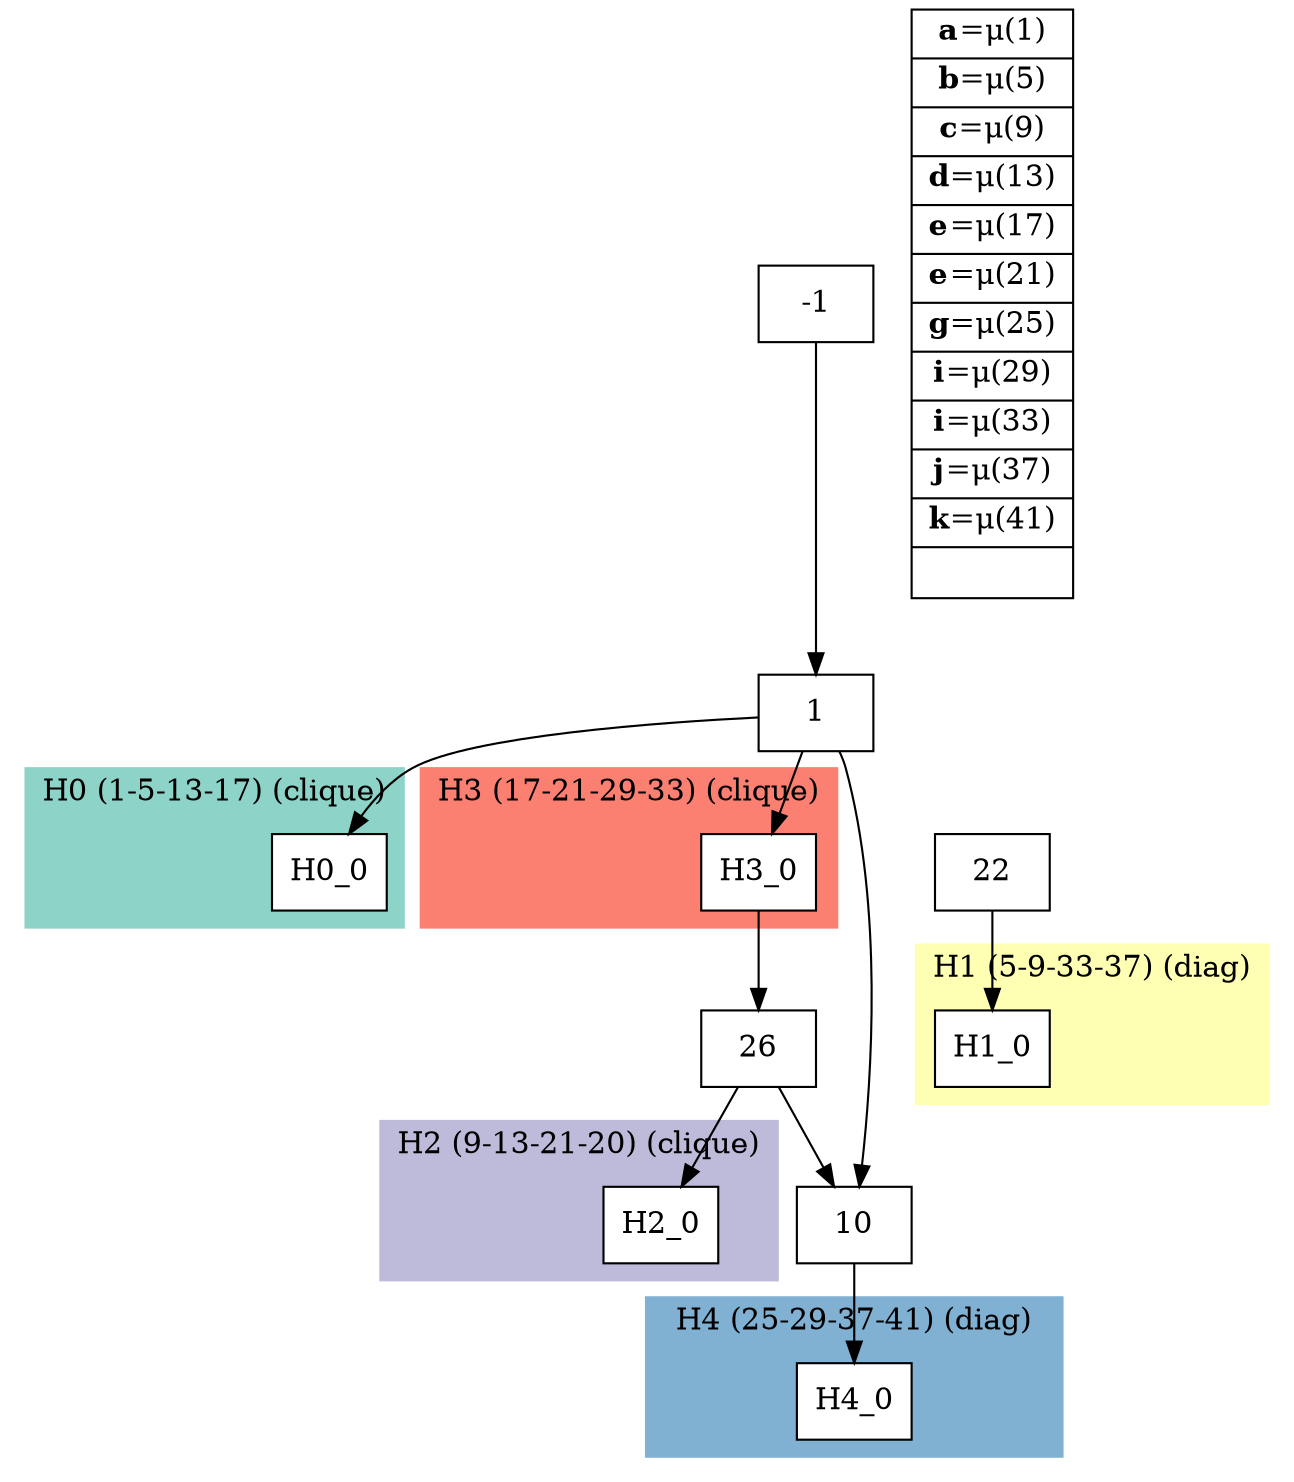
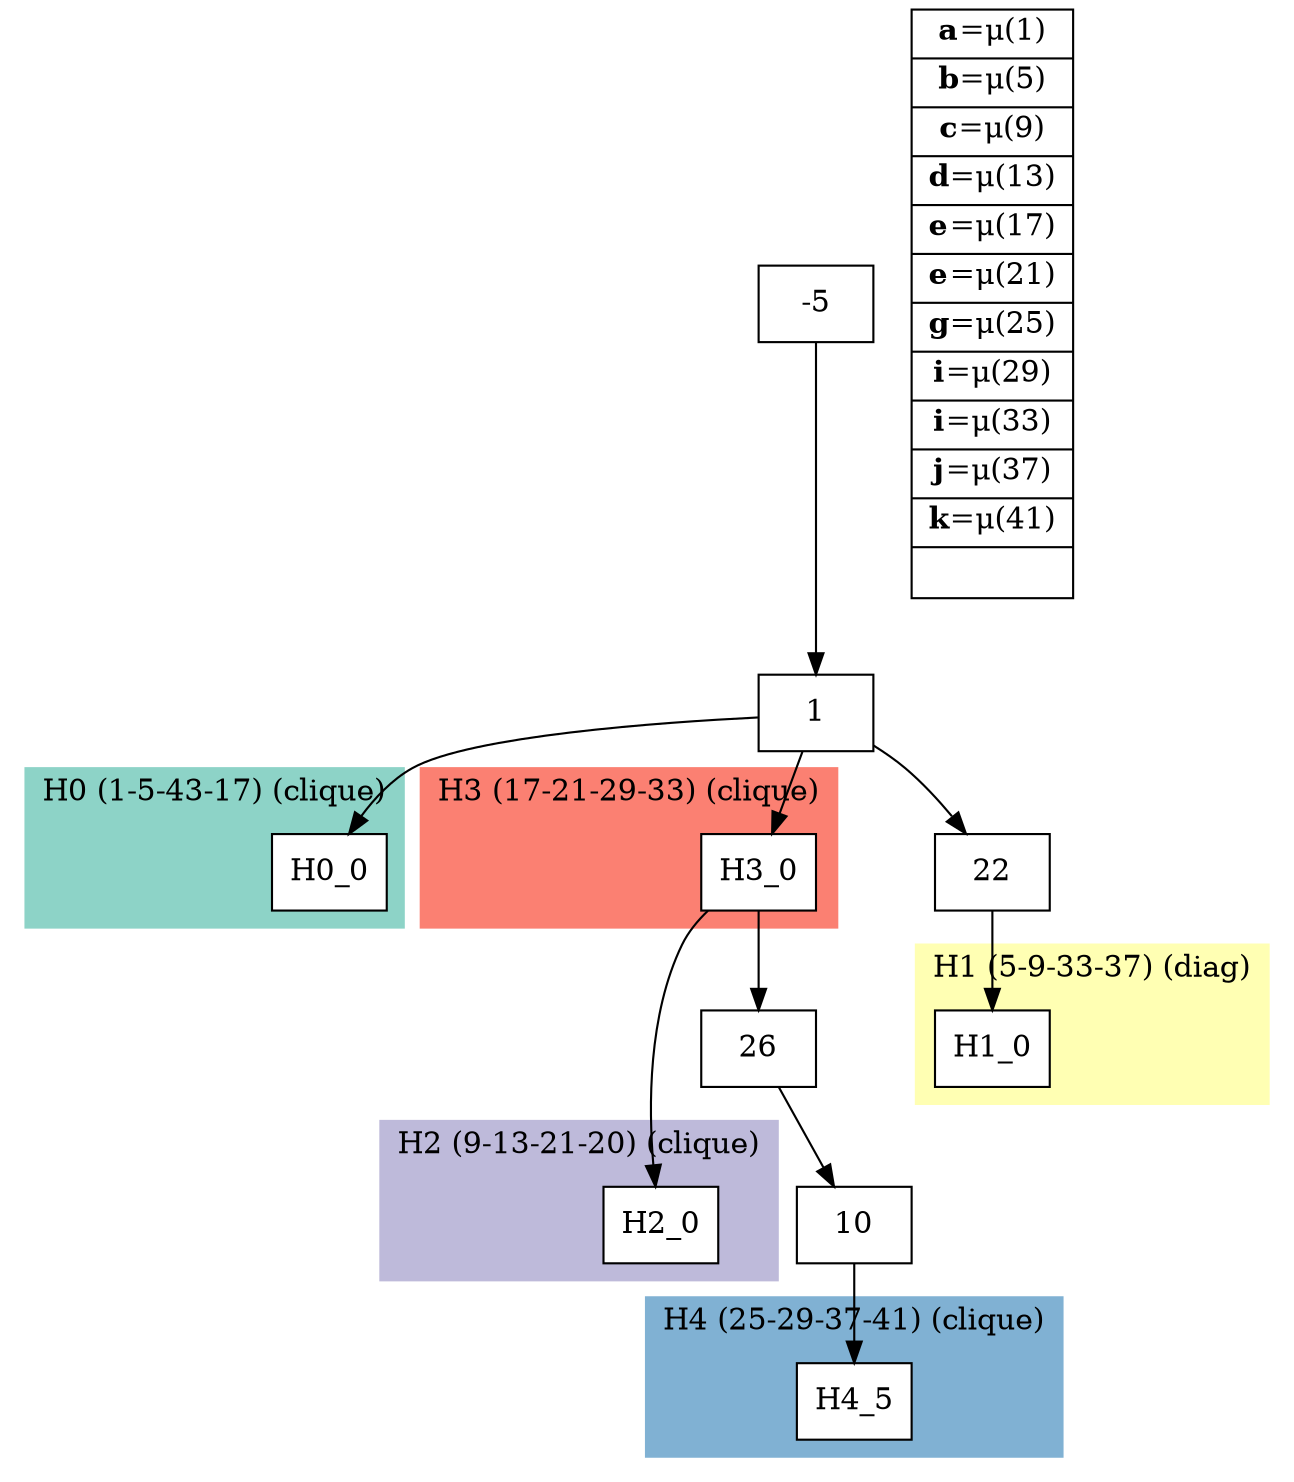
node "-1": label "-1" -> "-5"
cluster "H0 (1-5-13-17) (clique)": label "H0 (1-5-13-17) (clique)" -> "H0 (1-5-43-17) (clique)"
edge "1" -> "10": now "1" -> "22"
edge "26" -> "H2_0": now "H3_0" -> "H2_0"
cluster "H4 (25-29-37-41) (diag)": label "H4 (25-29-37-41) (diag)" -> "H4 (25-29-37-41) (clique)"
node "H4_0": label "H4_0" -> "H4_5"
